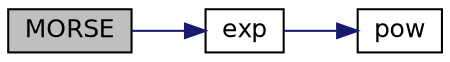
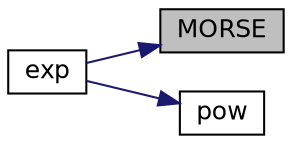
edge "MORSE" -> "exp": reversed
